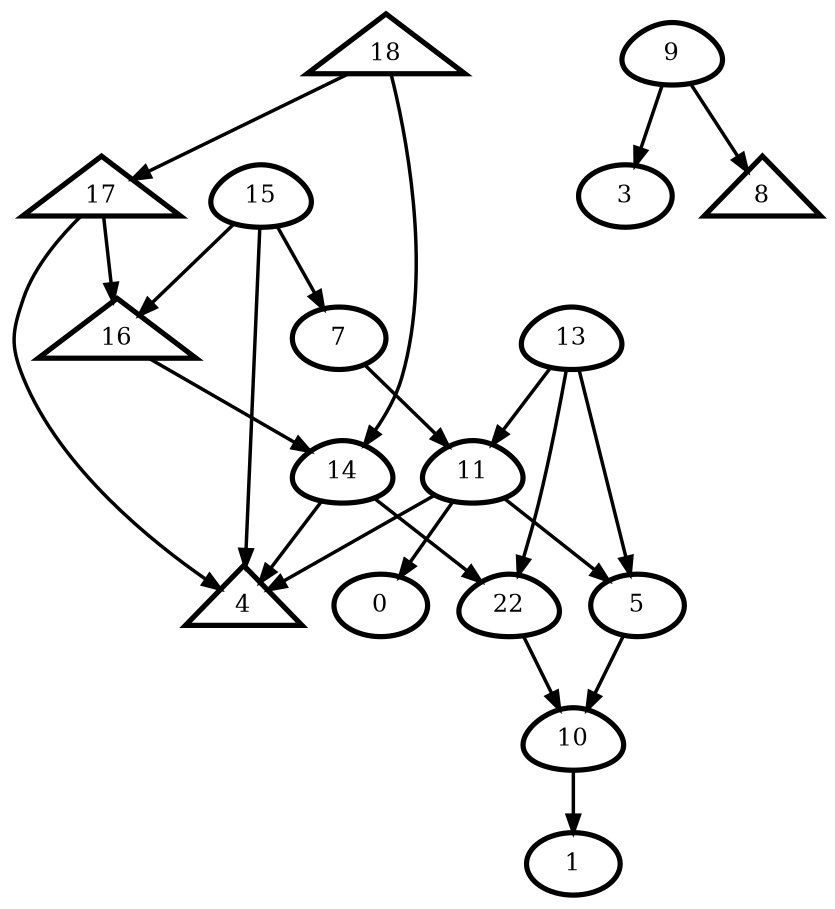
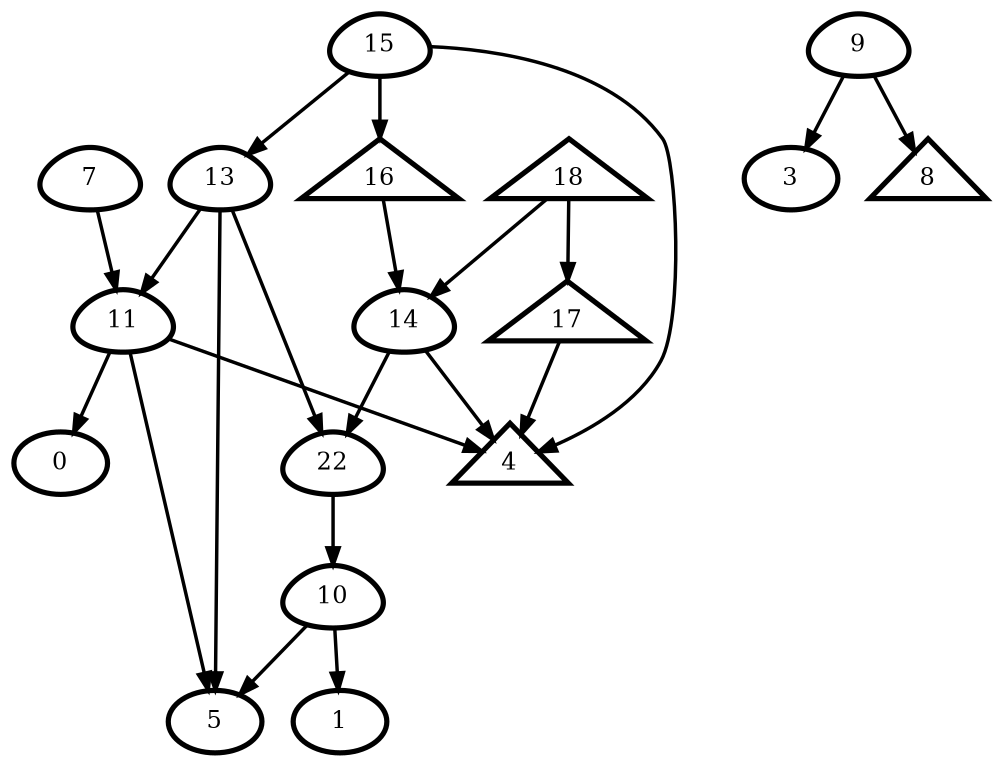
edge "17" -> "16": removed
edge "15" -> "7": now "15" -> "13"
node "7": shape ellipse -> egg
edge "5" -> "10": reversed
